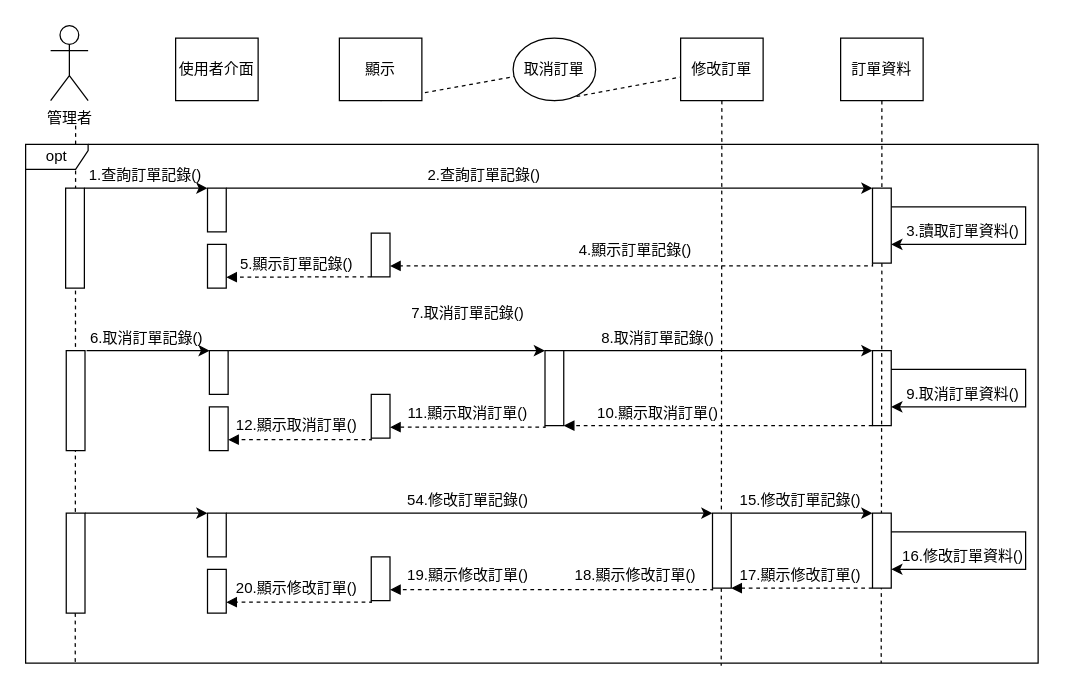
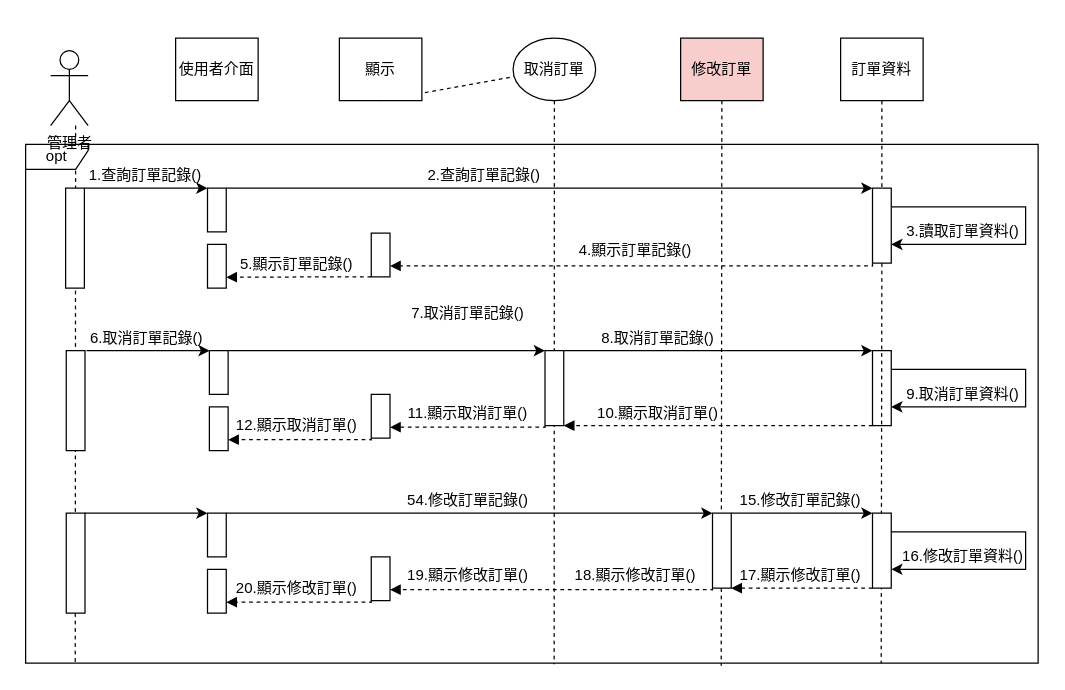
node "管理者": moved (69, 63) -> (69, 88)
node "修改訂單": fillcolor #ffffff -> #f8cecc
edge "取消訂單" -- "修改訂單": now "取消訂單" -- "opt"
